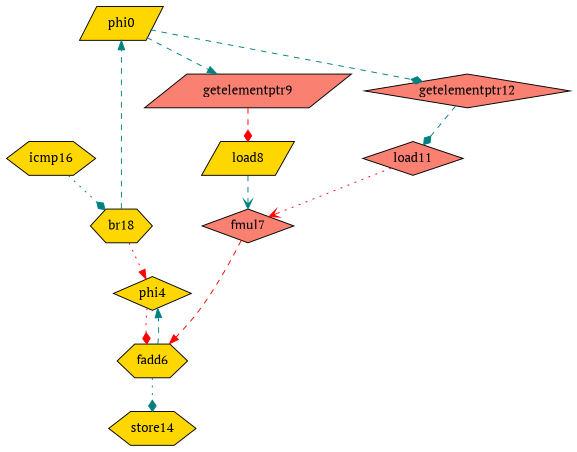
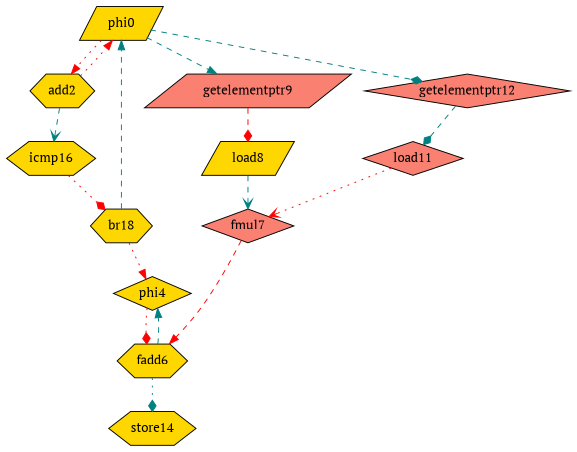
node "add2": added
edge "icmp16" -> "br18": color teal -> red
